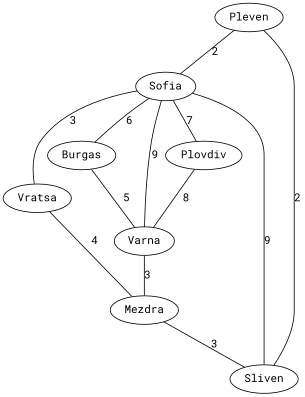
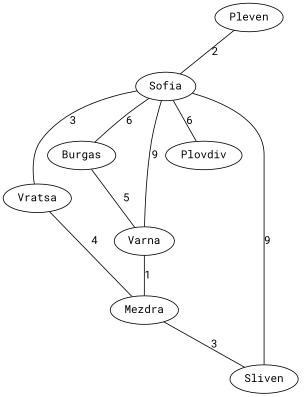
edge "Sofia" -- "Plovdiv": label "7" -> "6"
edge "Pleven" -- "Sliven": removed, label "2"
edge "Plovdiv" -- "Varna": removed, label "8"
edge "Varna" -- "Mezdra": label "3" -> "1"
